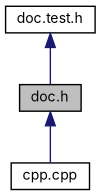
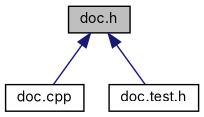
edge "doc.h" -> "doc.test.h": reversed
node "cpp.cpp": label "cpp.cpp" -> "doc.cpp"
